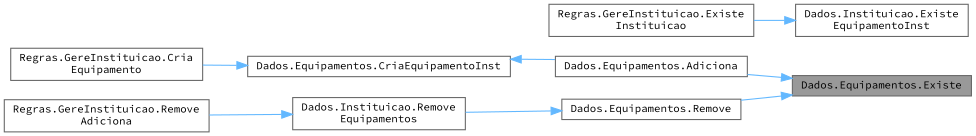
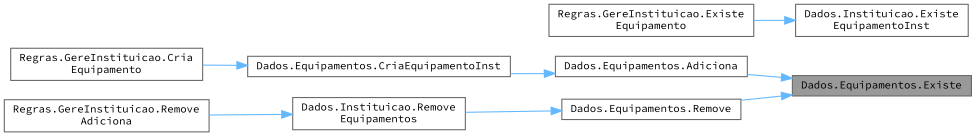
node "Regras.GereInstituicao.Existe Instituicao": label "Regras.GereInstituicao.Existe Instituicao" -> "Regras.GereInstituicao.Existe Equipamento"
edge "Dados.Equipamentos.Adiciona" -> "Dados.Equipamentos.CriaEquipamentoInst": reversed
